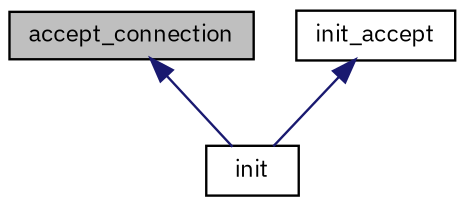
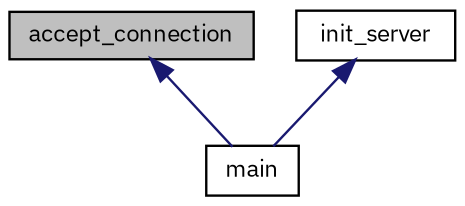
node "init_accept": label "init_accept" -> "init_server"
node "init": label "init" -> "main"
